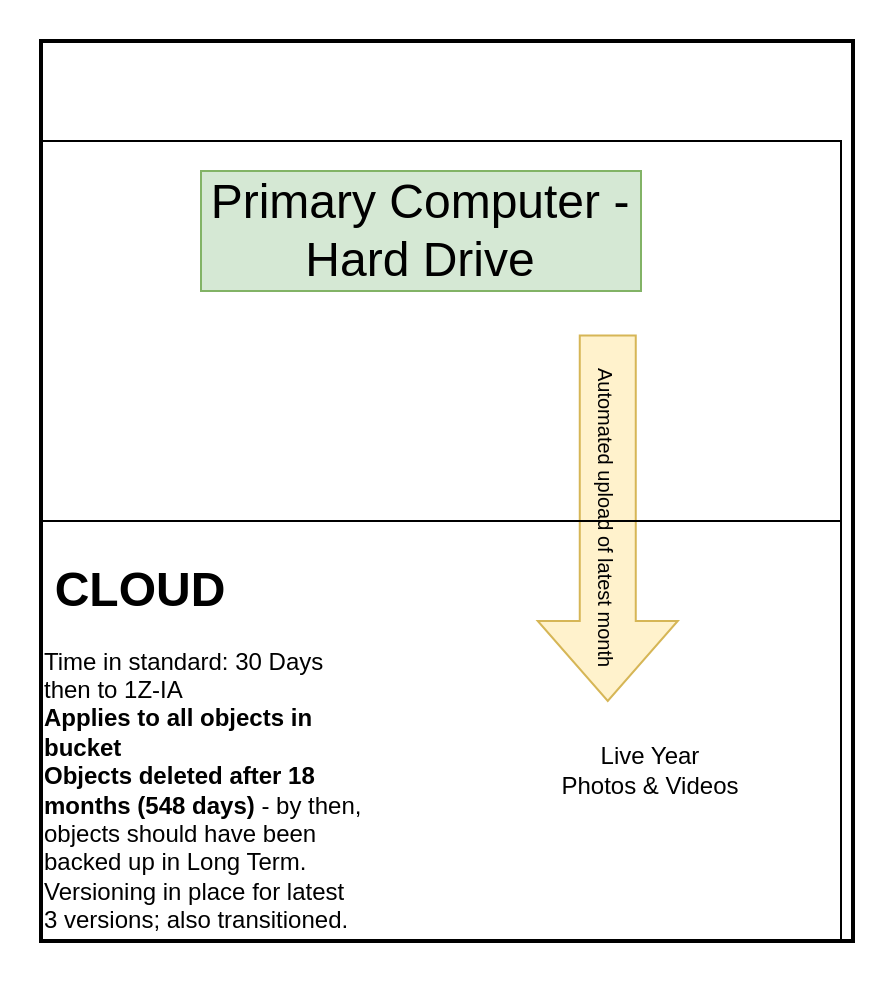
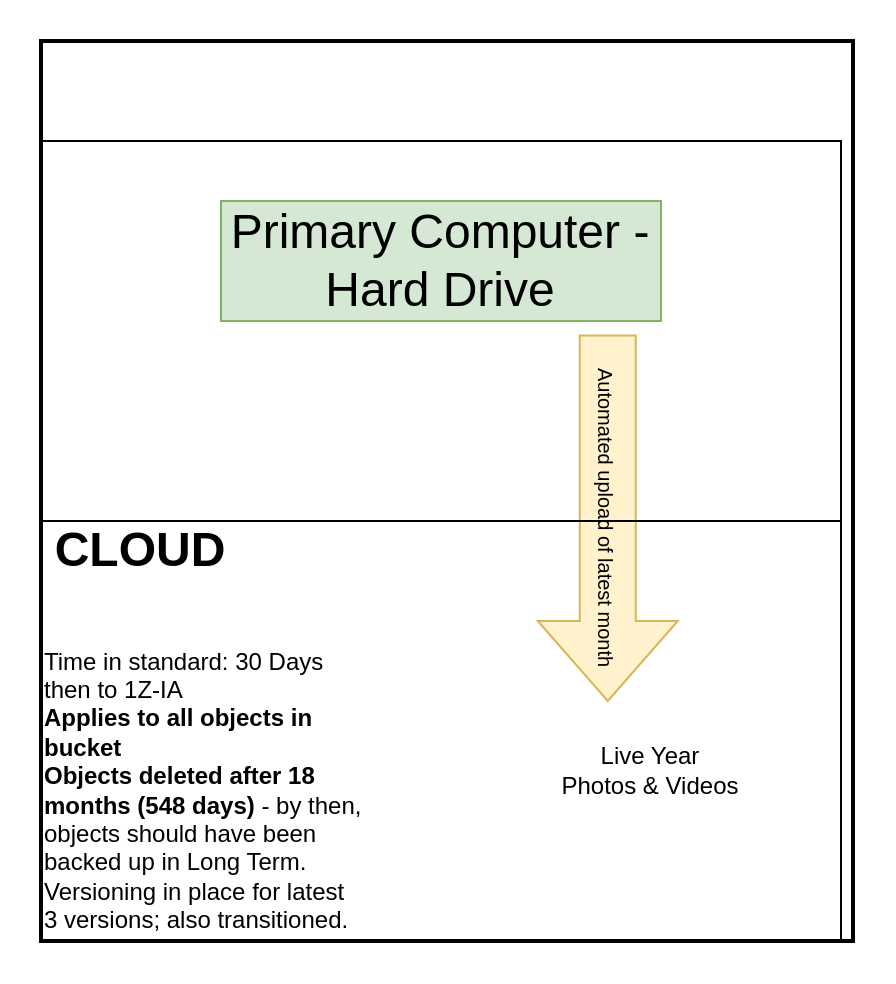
node "Primary Computer - Hard Drive": moved (421, 231) -> (441, 261)
node "CLOUD": moved (141, 591) -> (141, 551)
